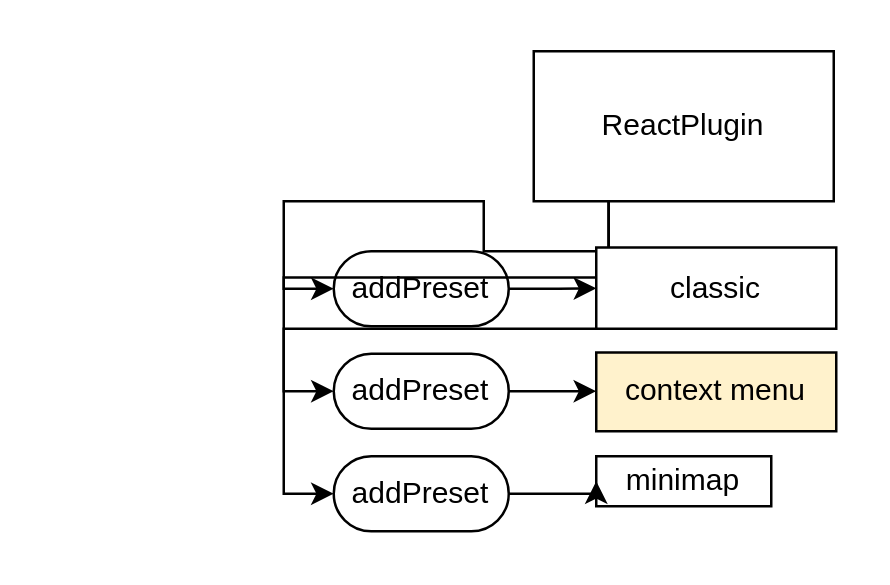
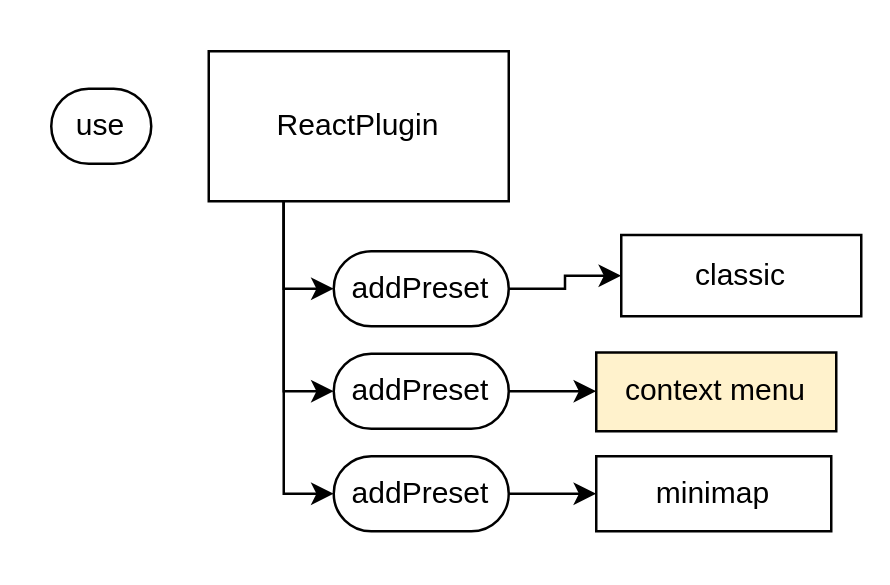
node "use": added
node "ReactPlugin": moved (684, 126) -> (359, 126)
node "classic": moved (716, 288) -> (741, 276)
node "minimap": size 175x50 -> 235x75
